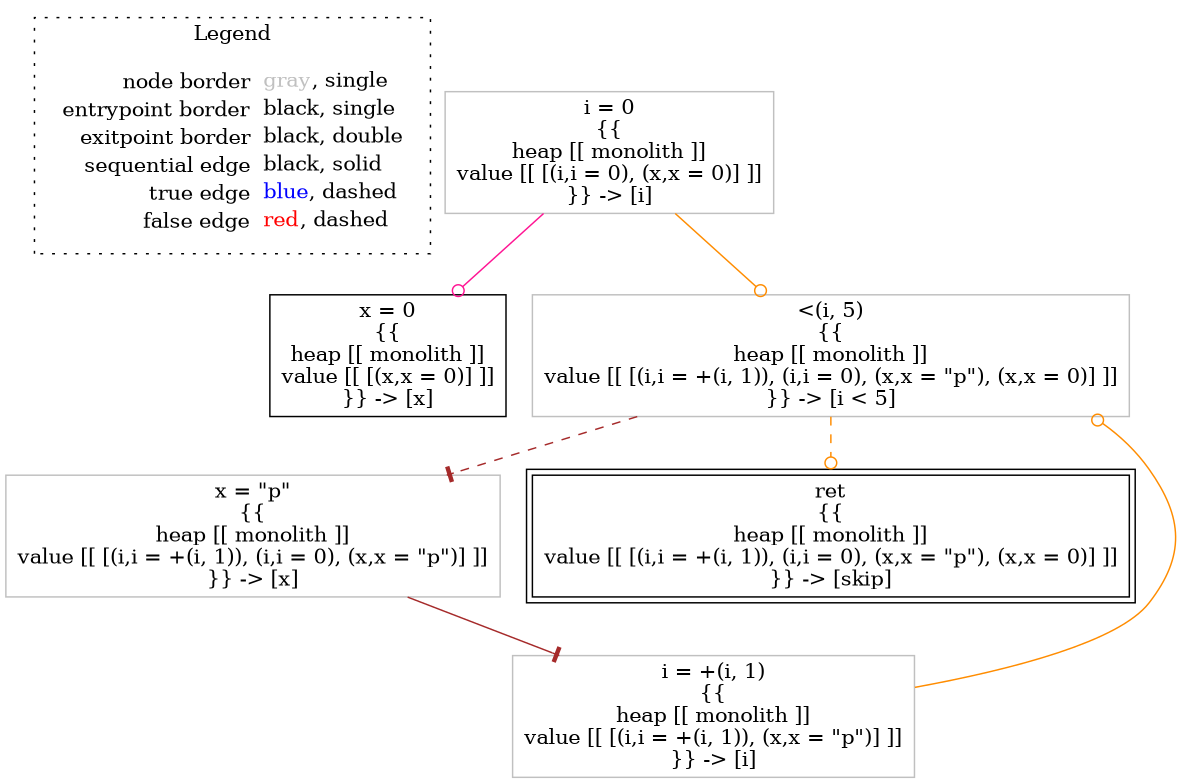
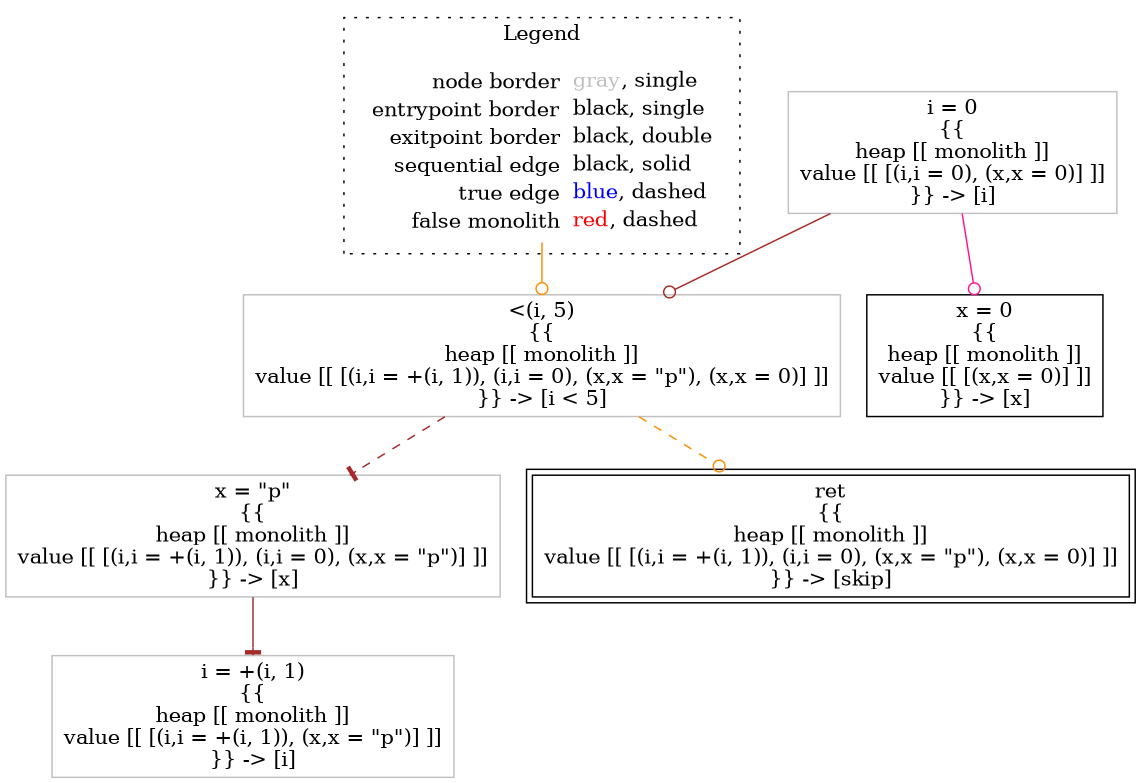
node "node border": text "false edge" -> "false monolith"
edge "i = 0" -> "<(i, 5)": color darkorange -> brown
edge "i = +(i, 1)" -> "<(i, 5)": now "node border" -> "<(i, 5)"
